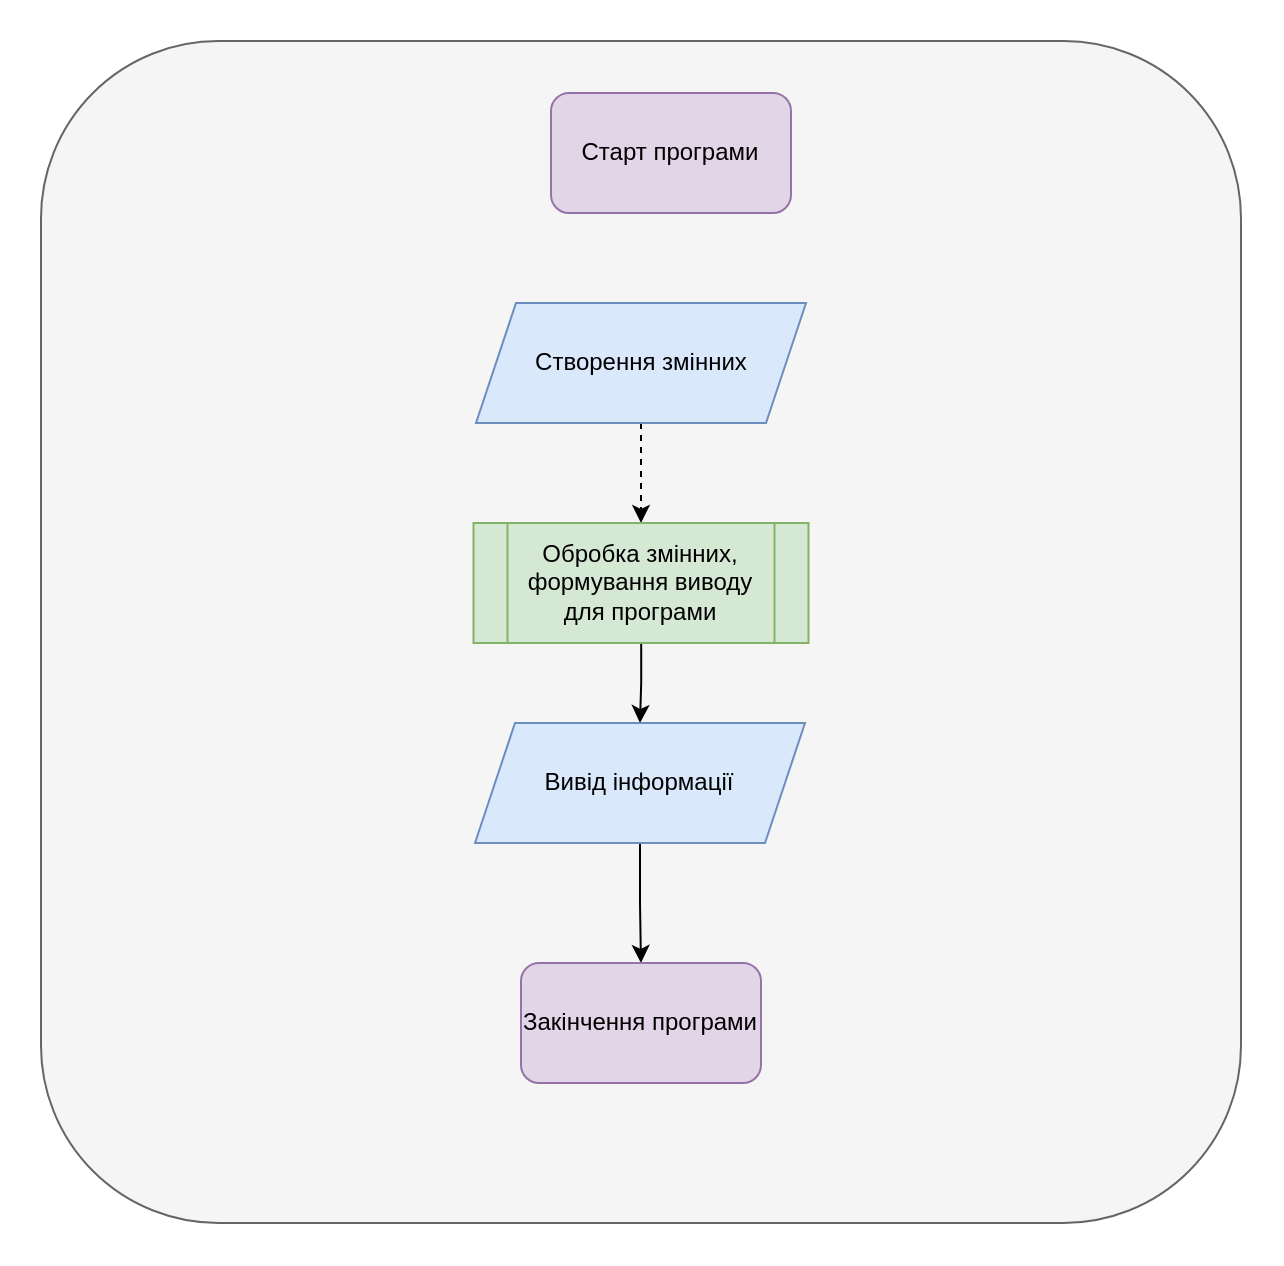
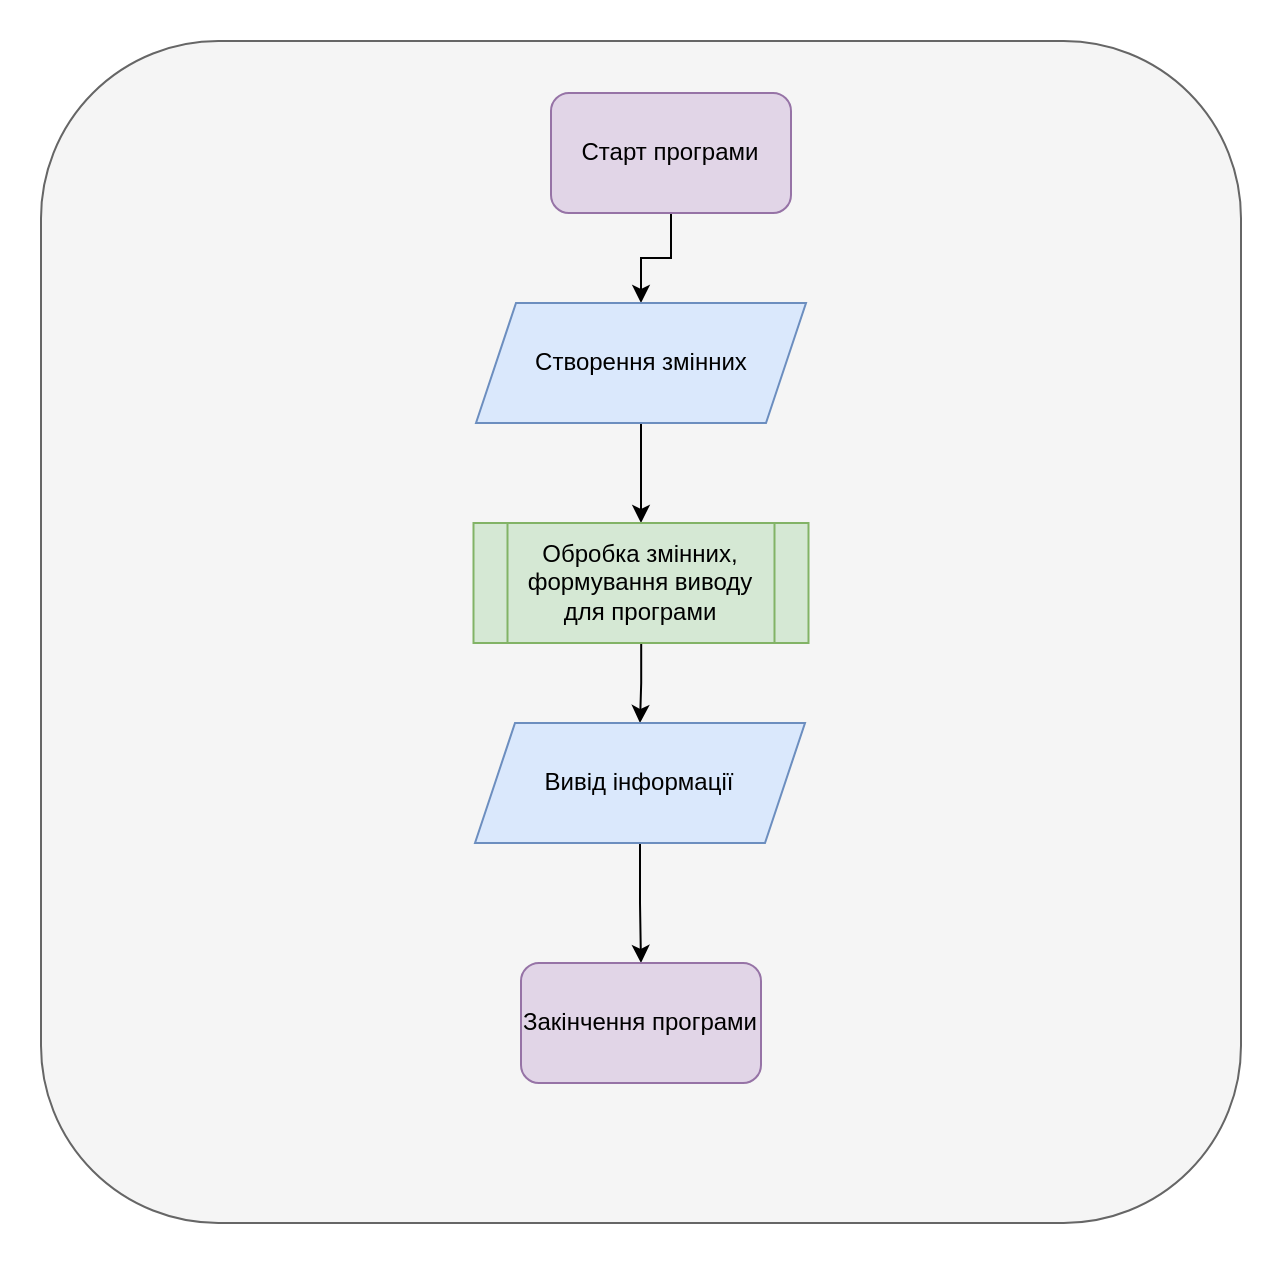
edge "Старт програми" -> "Створення змінних": added
edge "Створення змінних" -> "Обробка змінних, формування виводу для програми": style dashed -> solid
